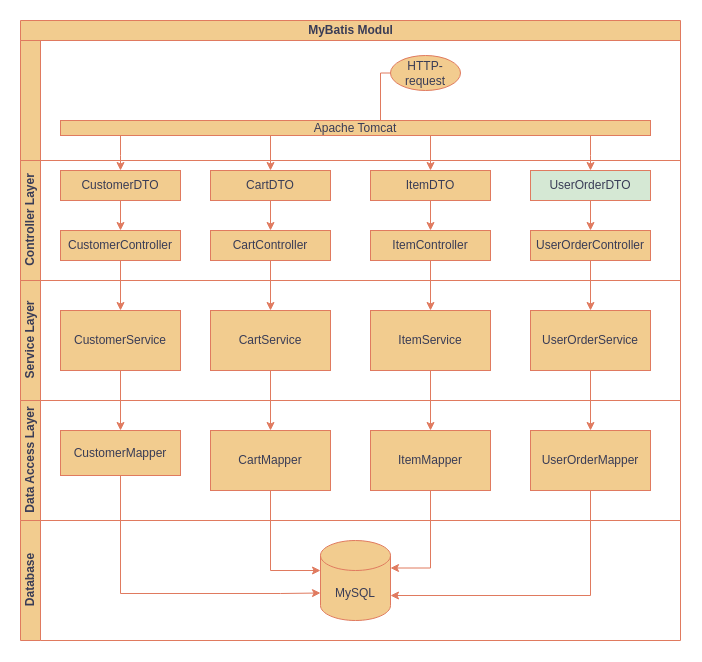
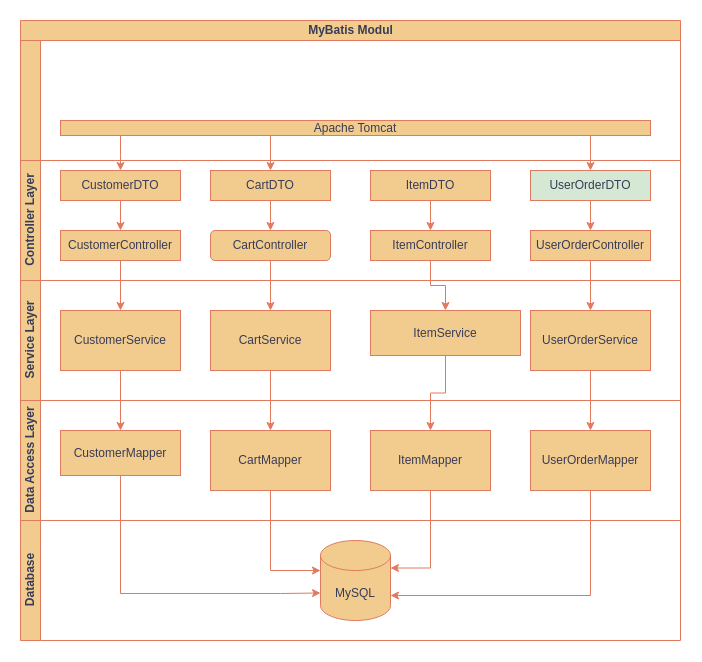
node "HTTP-request": removed
edge "HTTP-request" -> "ItemDTO": removed
node "CartController": shape rectangle -> rounded rectangle
node "ItemService": size 120x60 -> 150x45
